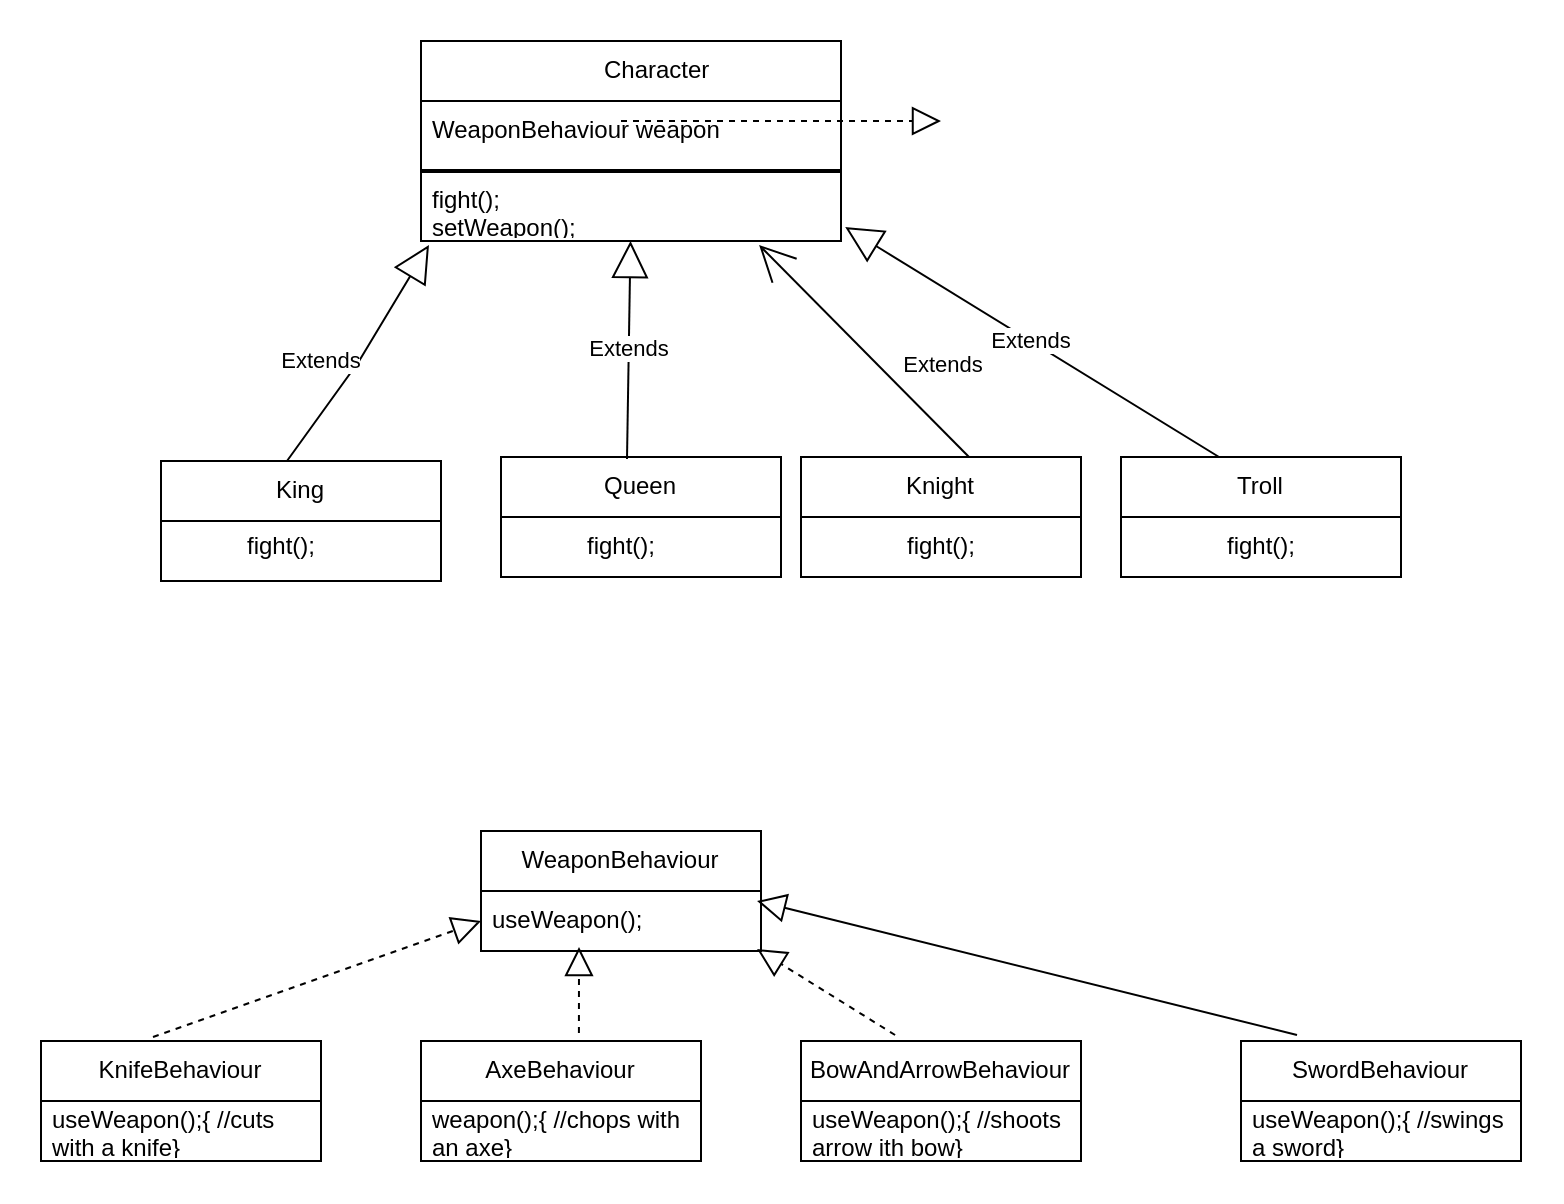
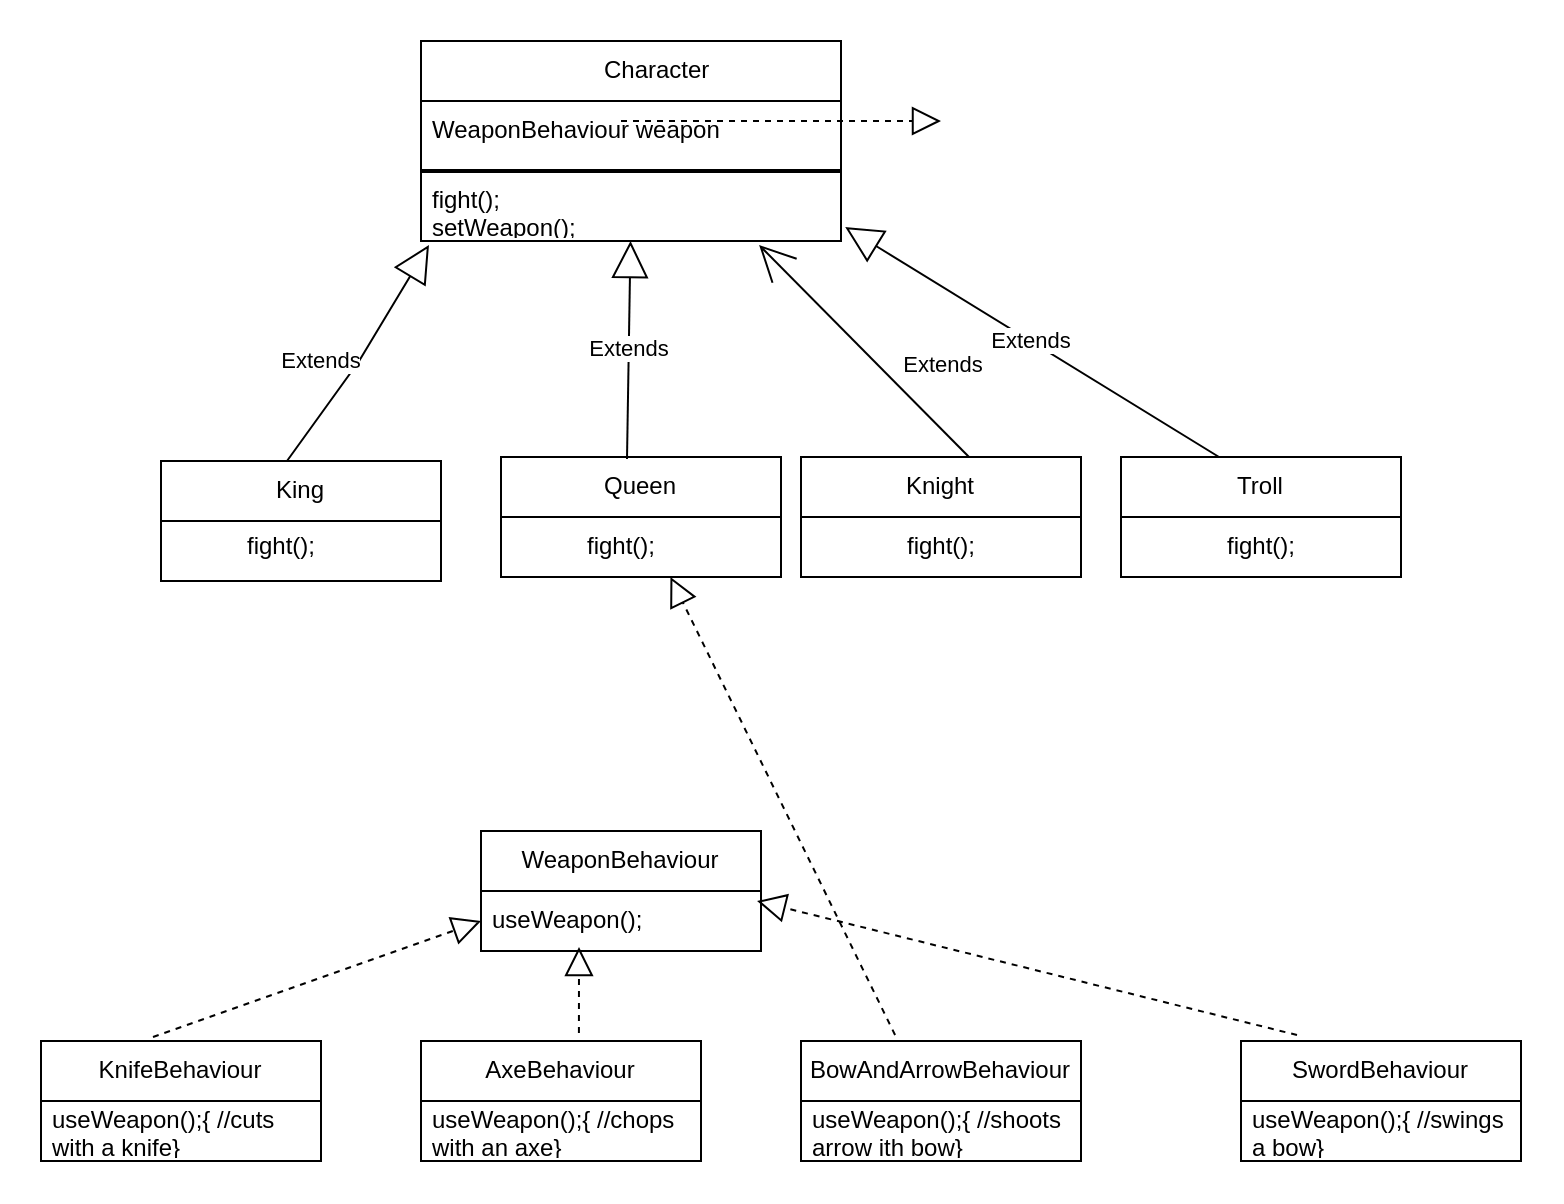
edge "SwordBehaviour" -> "useWeapon();": style solid -> dashed
edge "BowAndArrowBehaviour" -> "useWeapon();": now "BowAndArrowBehaviour" -> "Queen"
node "weapon();{ //chops with an axe}": label "weapon();{ //chops with an axe}" -> "useWeapon();{ //chops with an axe}"
node "useWeapon();{ //swings a sword}": label "useWeapon();{ //swings a sword}" -> "useWeapon();{ //swings a bow}"
